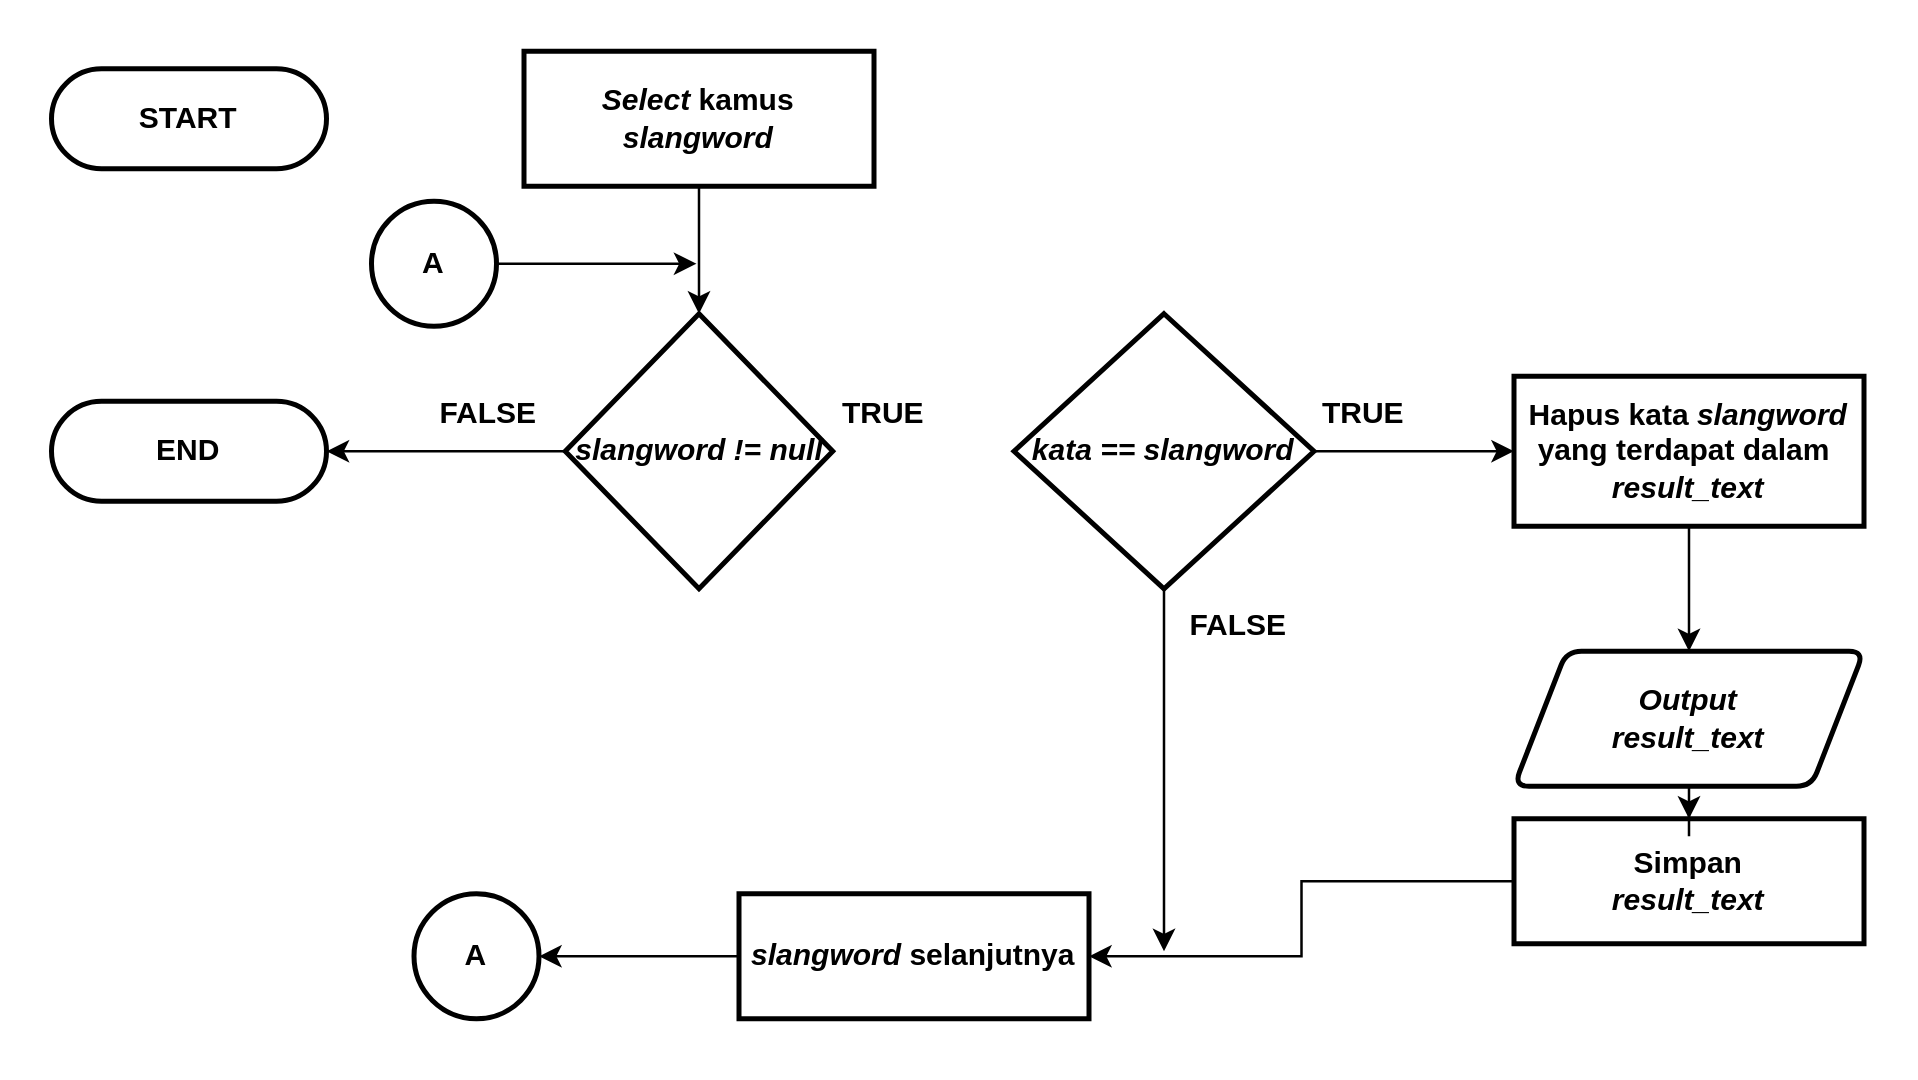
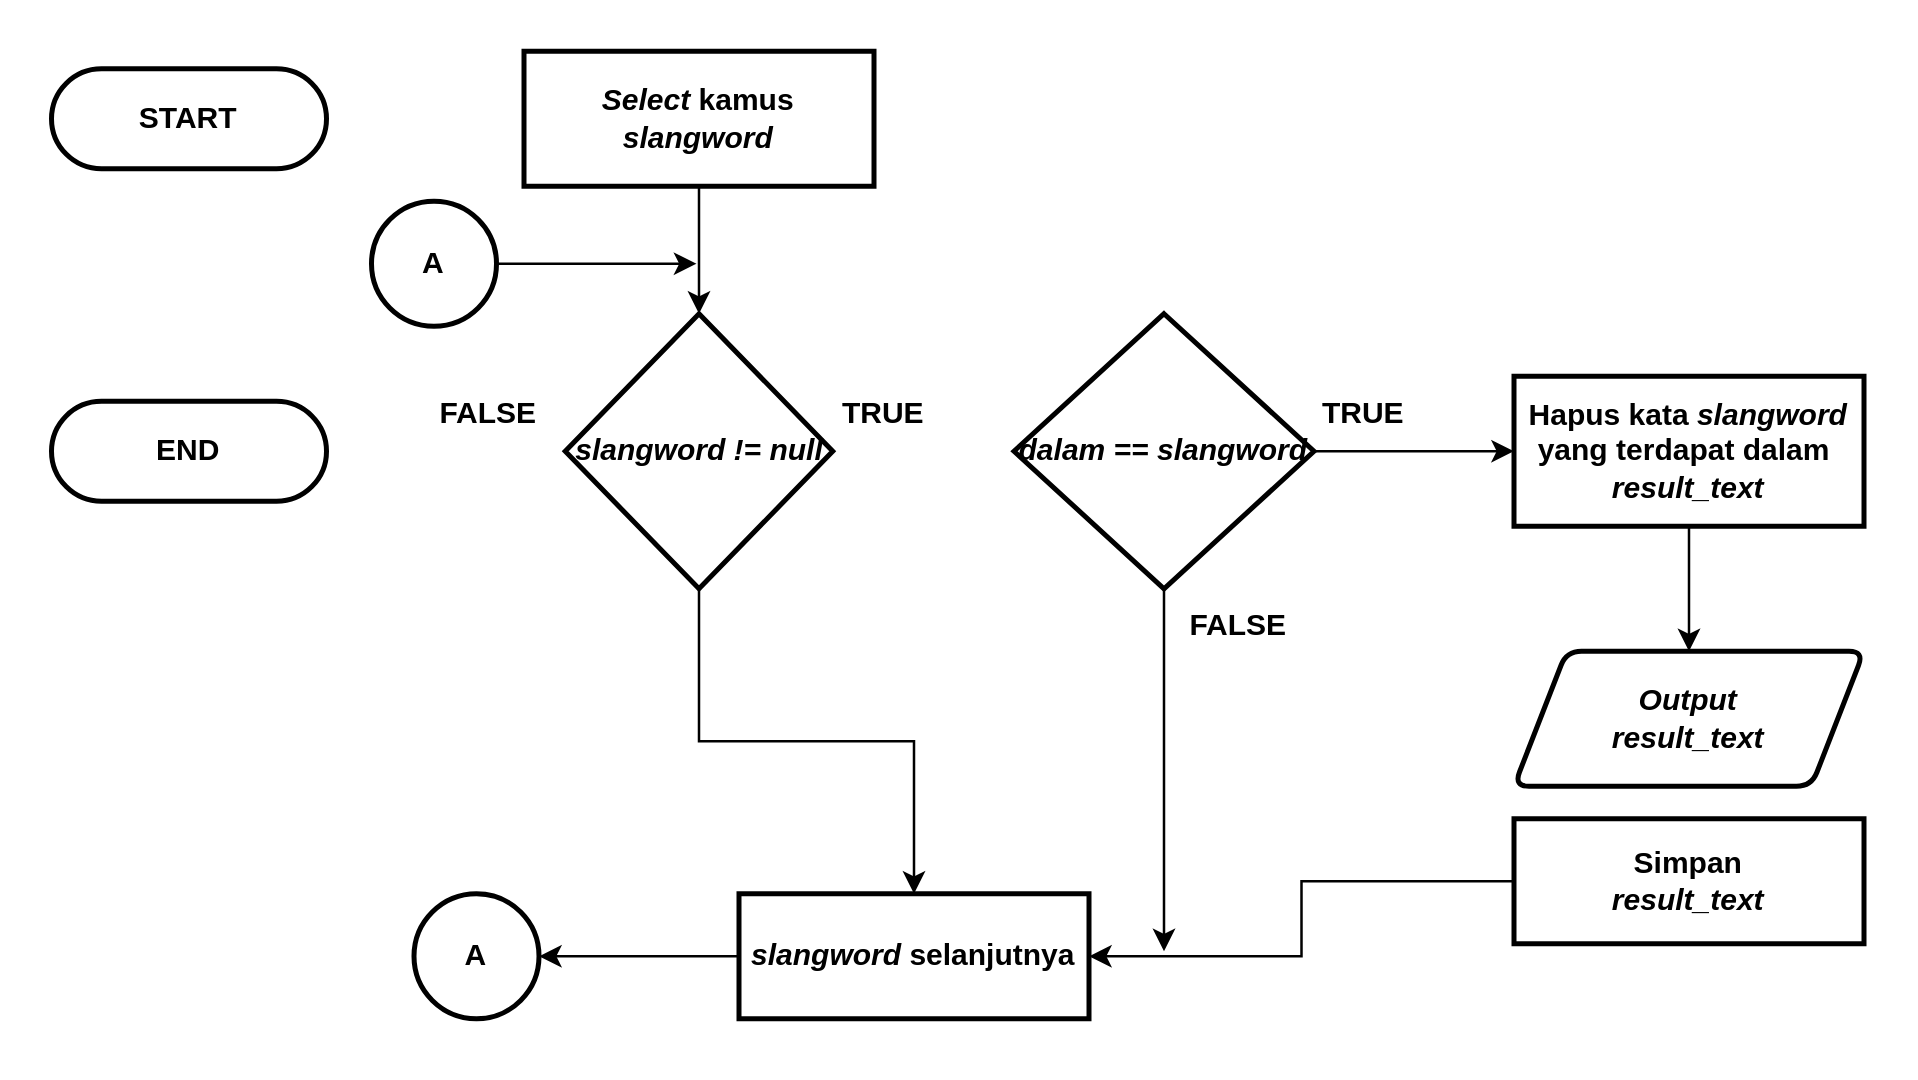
edge "slangword != null" -> "END": now "slangword != null" -> "slangword selanjutnya"
node "kata == slangword": label "kata == slangword" -> "dalam == slangword"
edge "Output result_text" -> "Simpan result_text": removed
